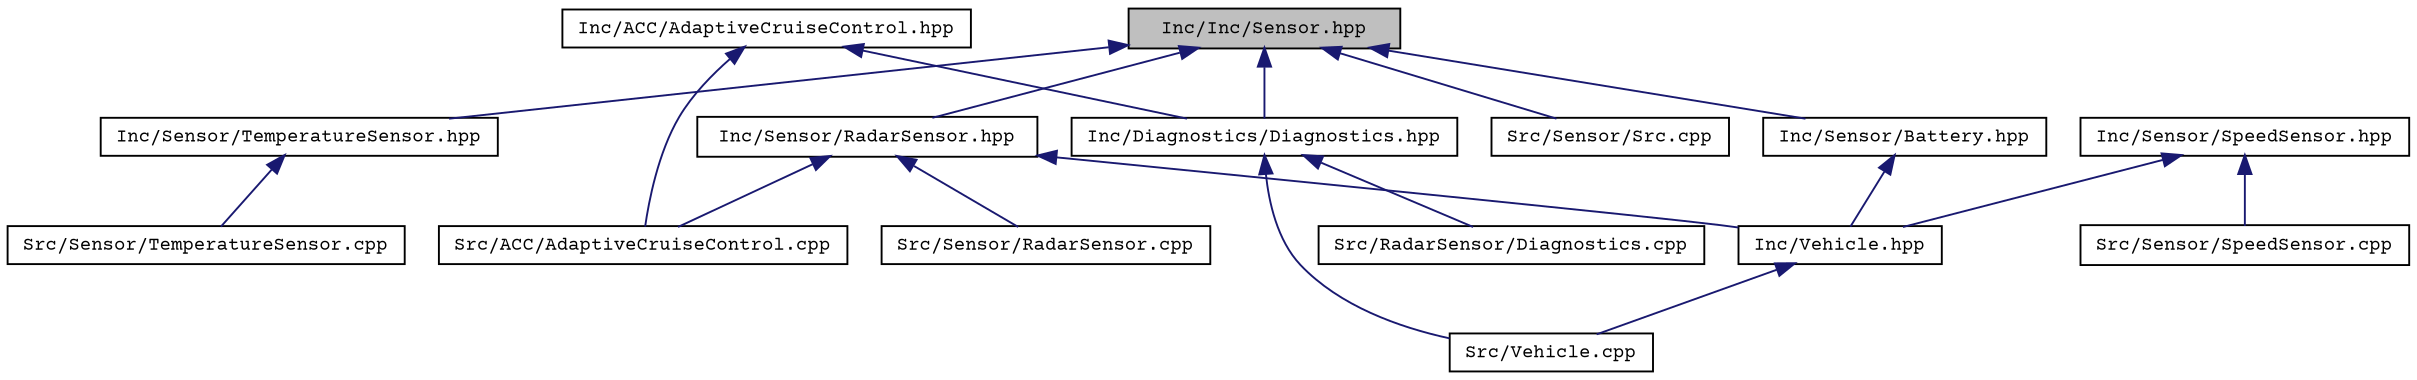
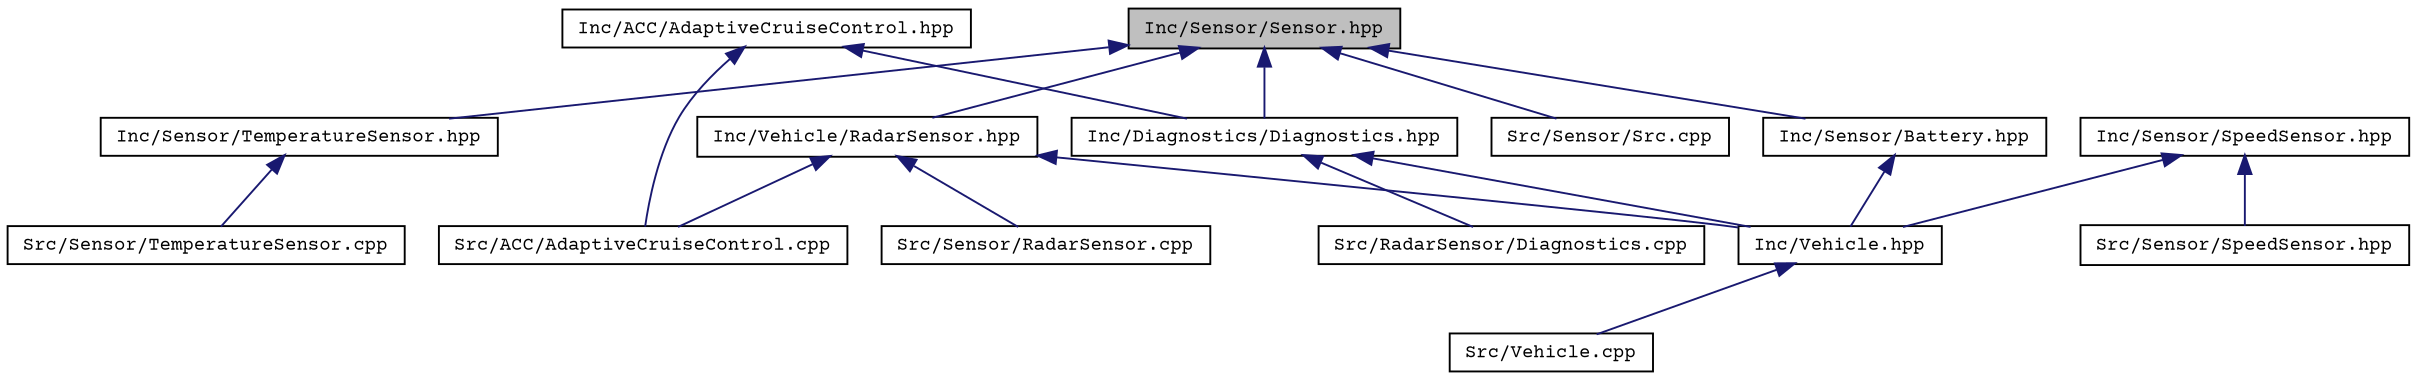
node "Inc/Inc/Sensor.hpp": label "Inc/Inc/Sensor.hpp" -> "Inc/Sensor/Sensor.hpp"
node "Inc/Sensor/RadarSensor.hpp": label "Inc/Sensor/RadarSensor.hpp" -> "Inc/Vehicle/RadarSensor.hpp"
node "Src/Sensor/SpeedSensor.cpp": label "Src/Sensor/SpeedSensor.cpp" -> "Src/Sensor/SpeedSensor.hpp"
edge "Src/Vehicle.cpp" -> "Inc/Diagnostics/Diagnostics.hpp": now "Inc/Vehicle.hpp" -> "Inc/Diagnostics/Diagnostics.hpp"
